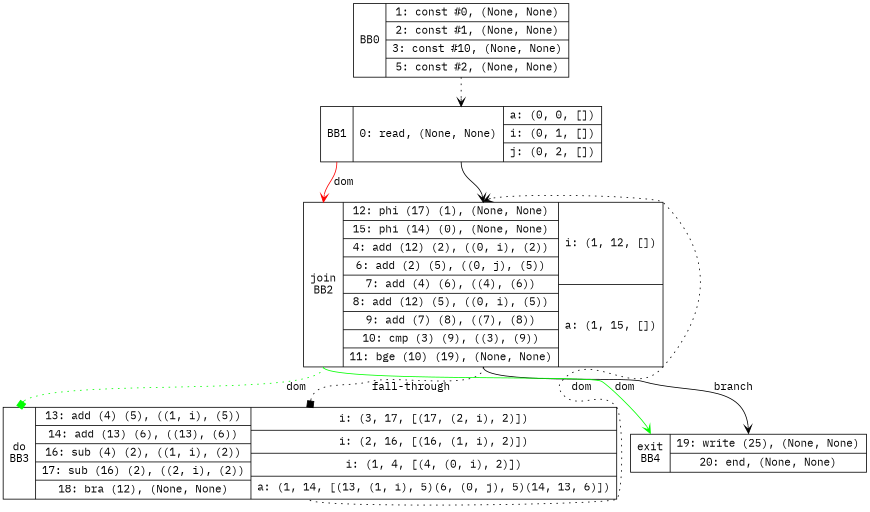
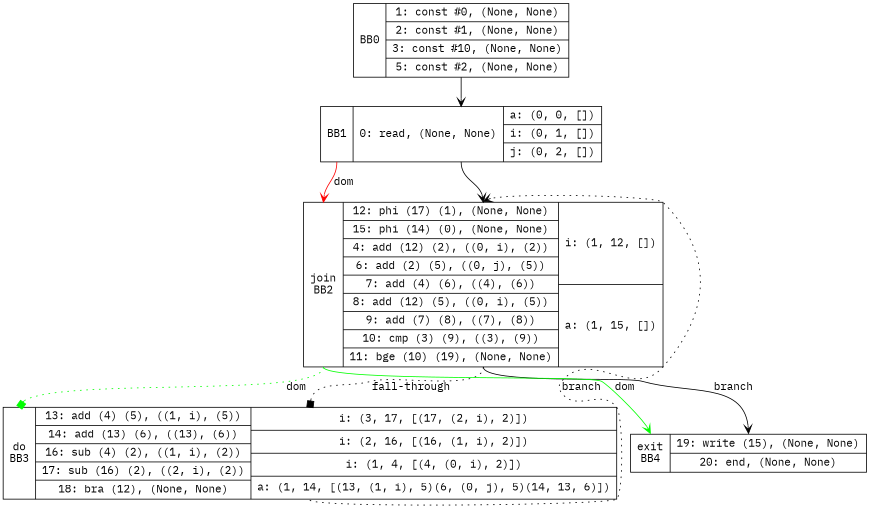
edge "BB0" -> "BB1": style dotted -> solid
edge "do" -> "join": label "dom" -> "branch"
node "exit": text "19: write (25), (None, None)" -> "19: write (15), (None, None)"
